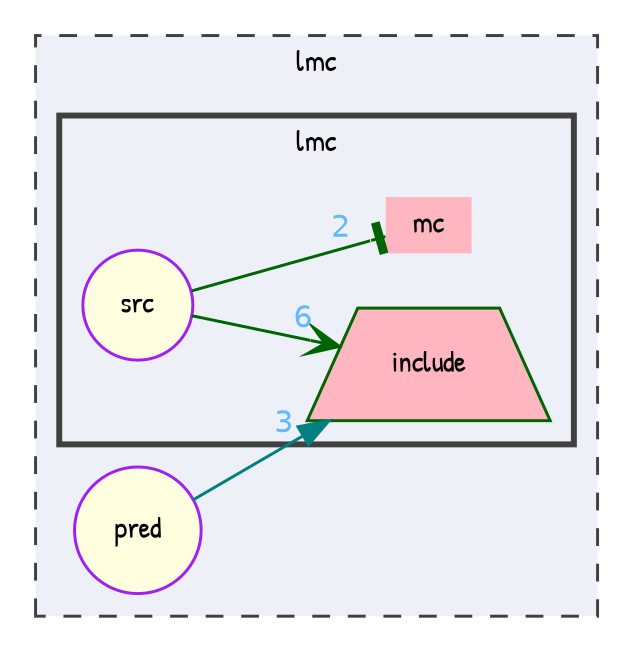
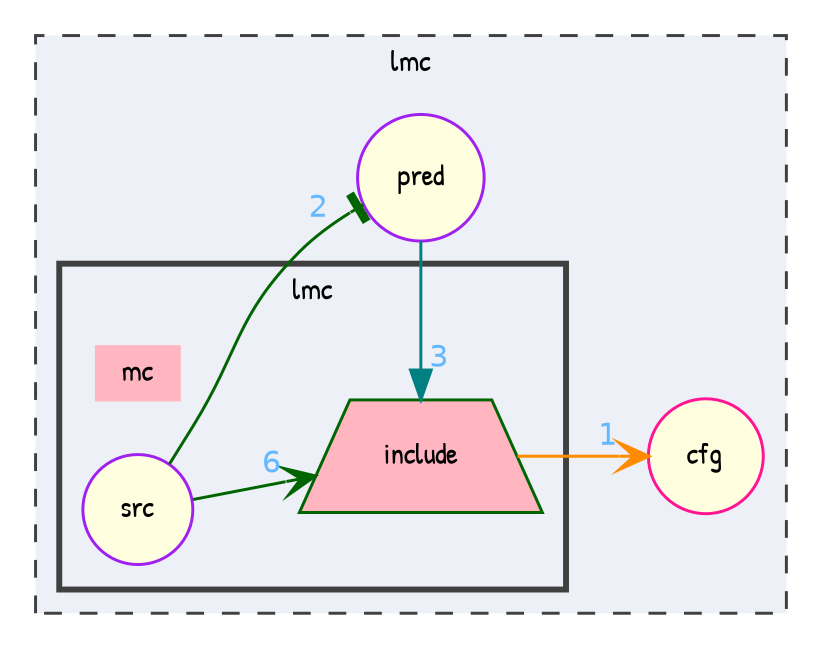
edge "src" -> "mc": now "src" -> "pred"
node "cfg": added
